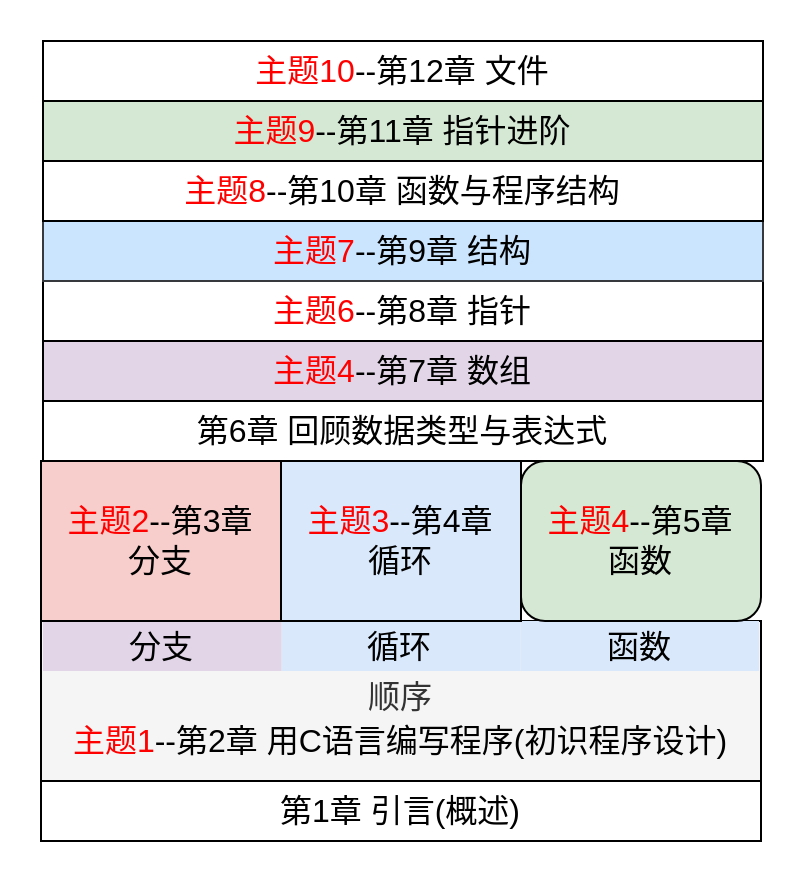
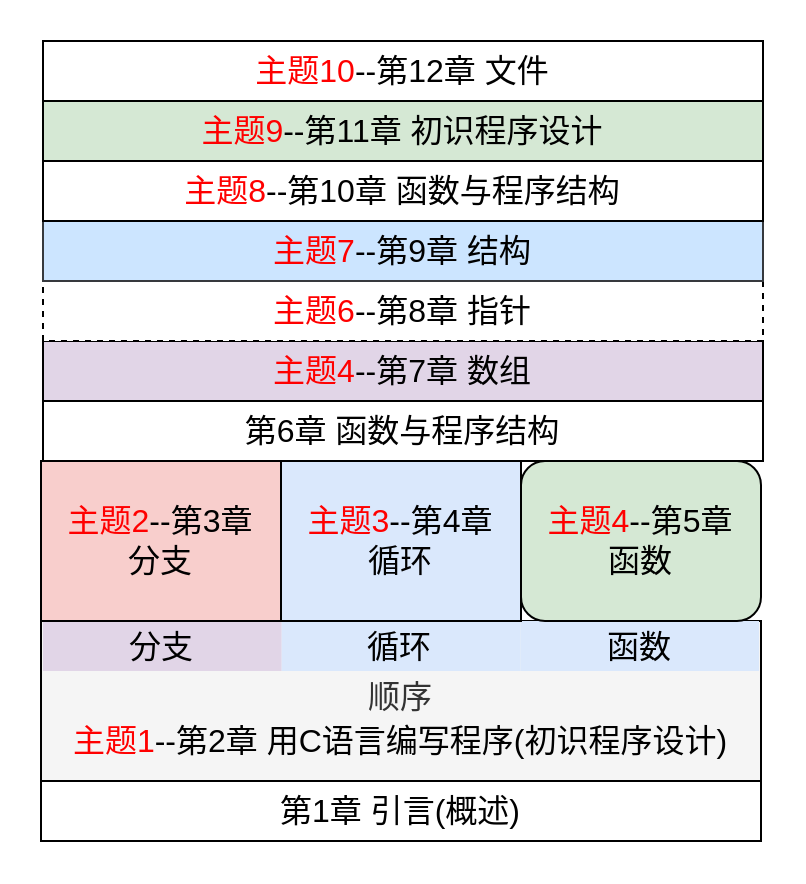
node "主题9--第11章 指针进阶": label "主题9--第11章 指针进阶" -> "主题9--第11章 初识程序设计"
node "主题6--第8章 指针": style solid -> dashed
node "第6章 回顾数据类型与表达式": label "第6章 回顾数据类型与表达式" -> "第6章 函数与程序结构"
